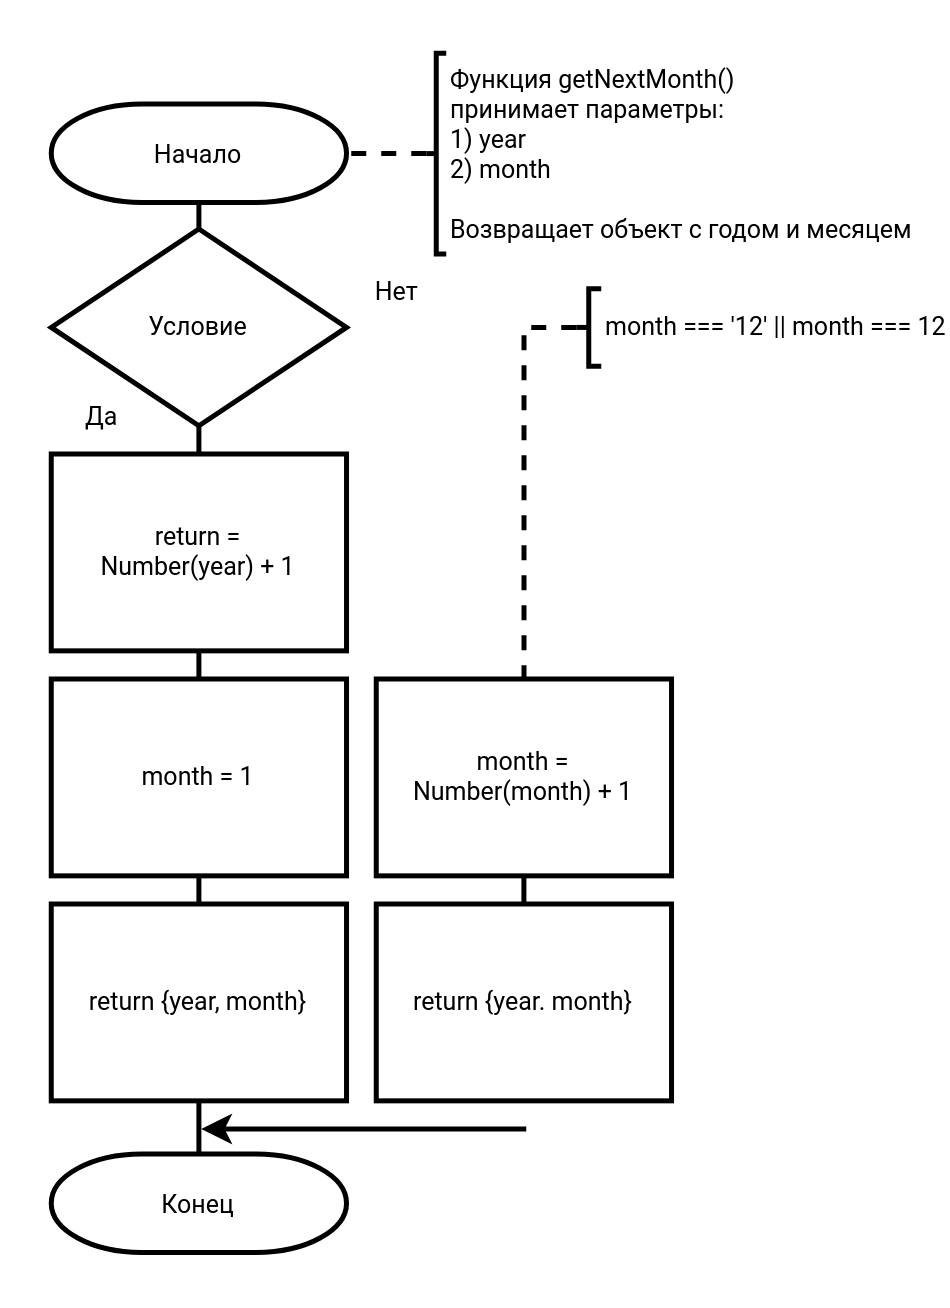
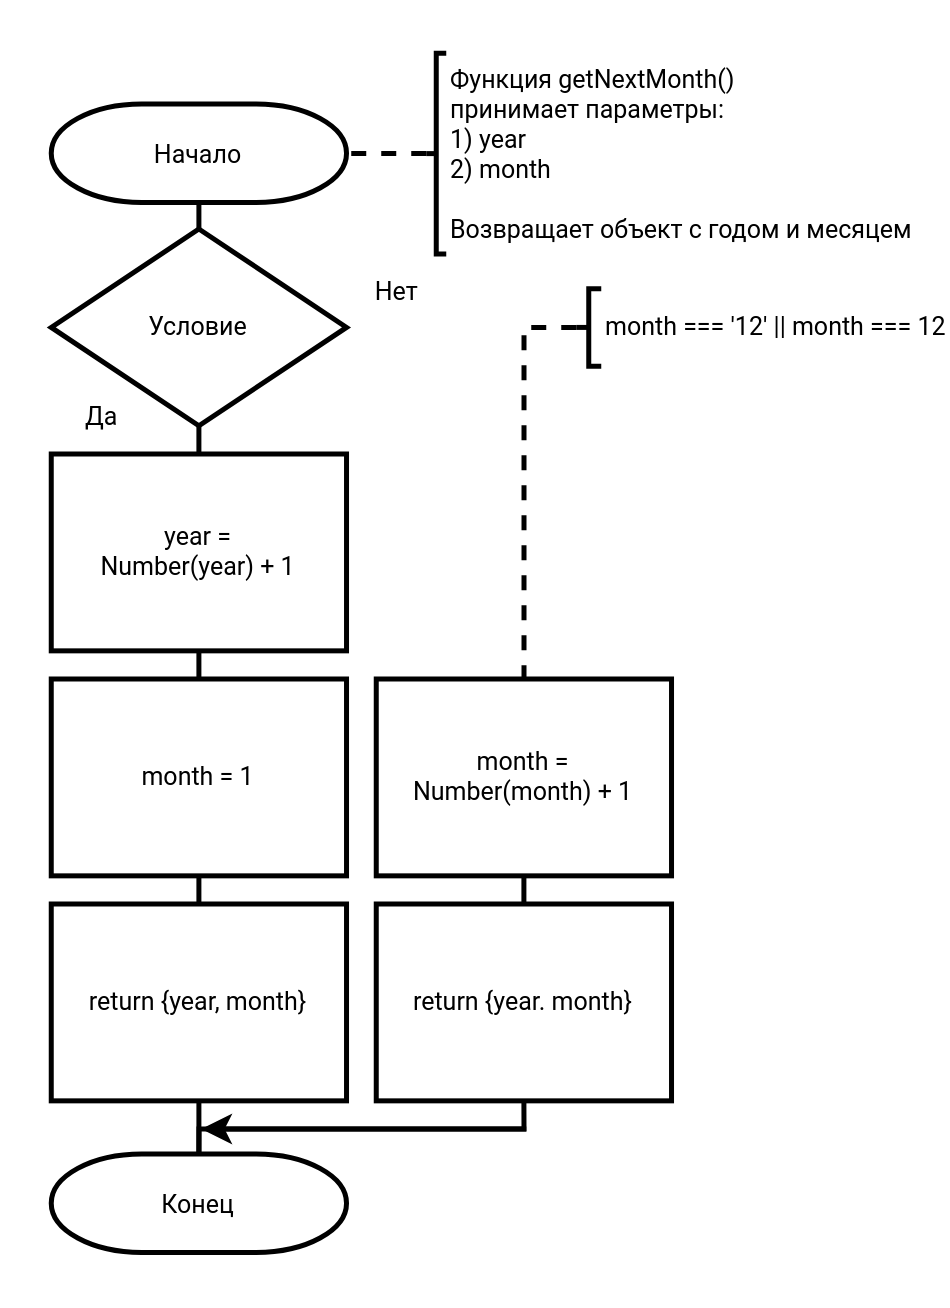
node "return =Number(year) + 1": label "return =Number(year) + 1" -> "year =Number(year) + 1"
edge "return {year. month}" -- "Конец": added
